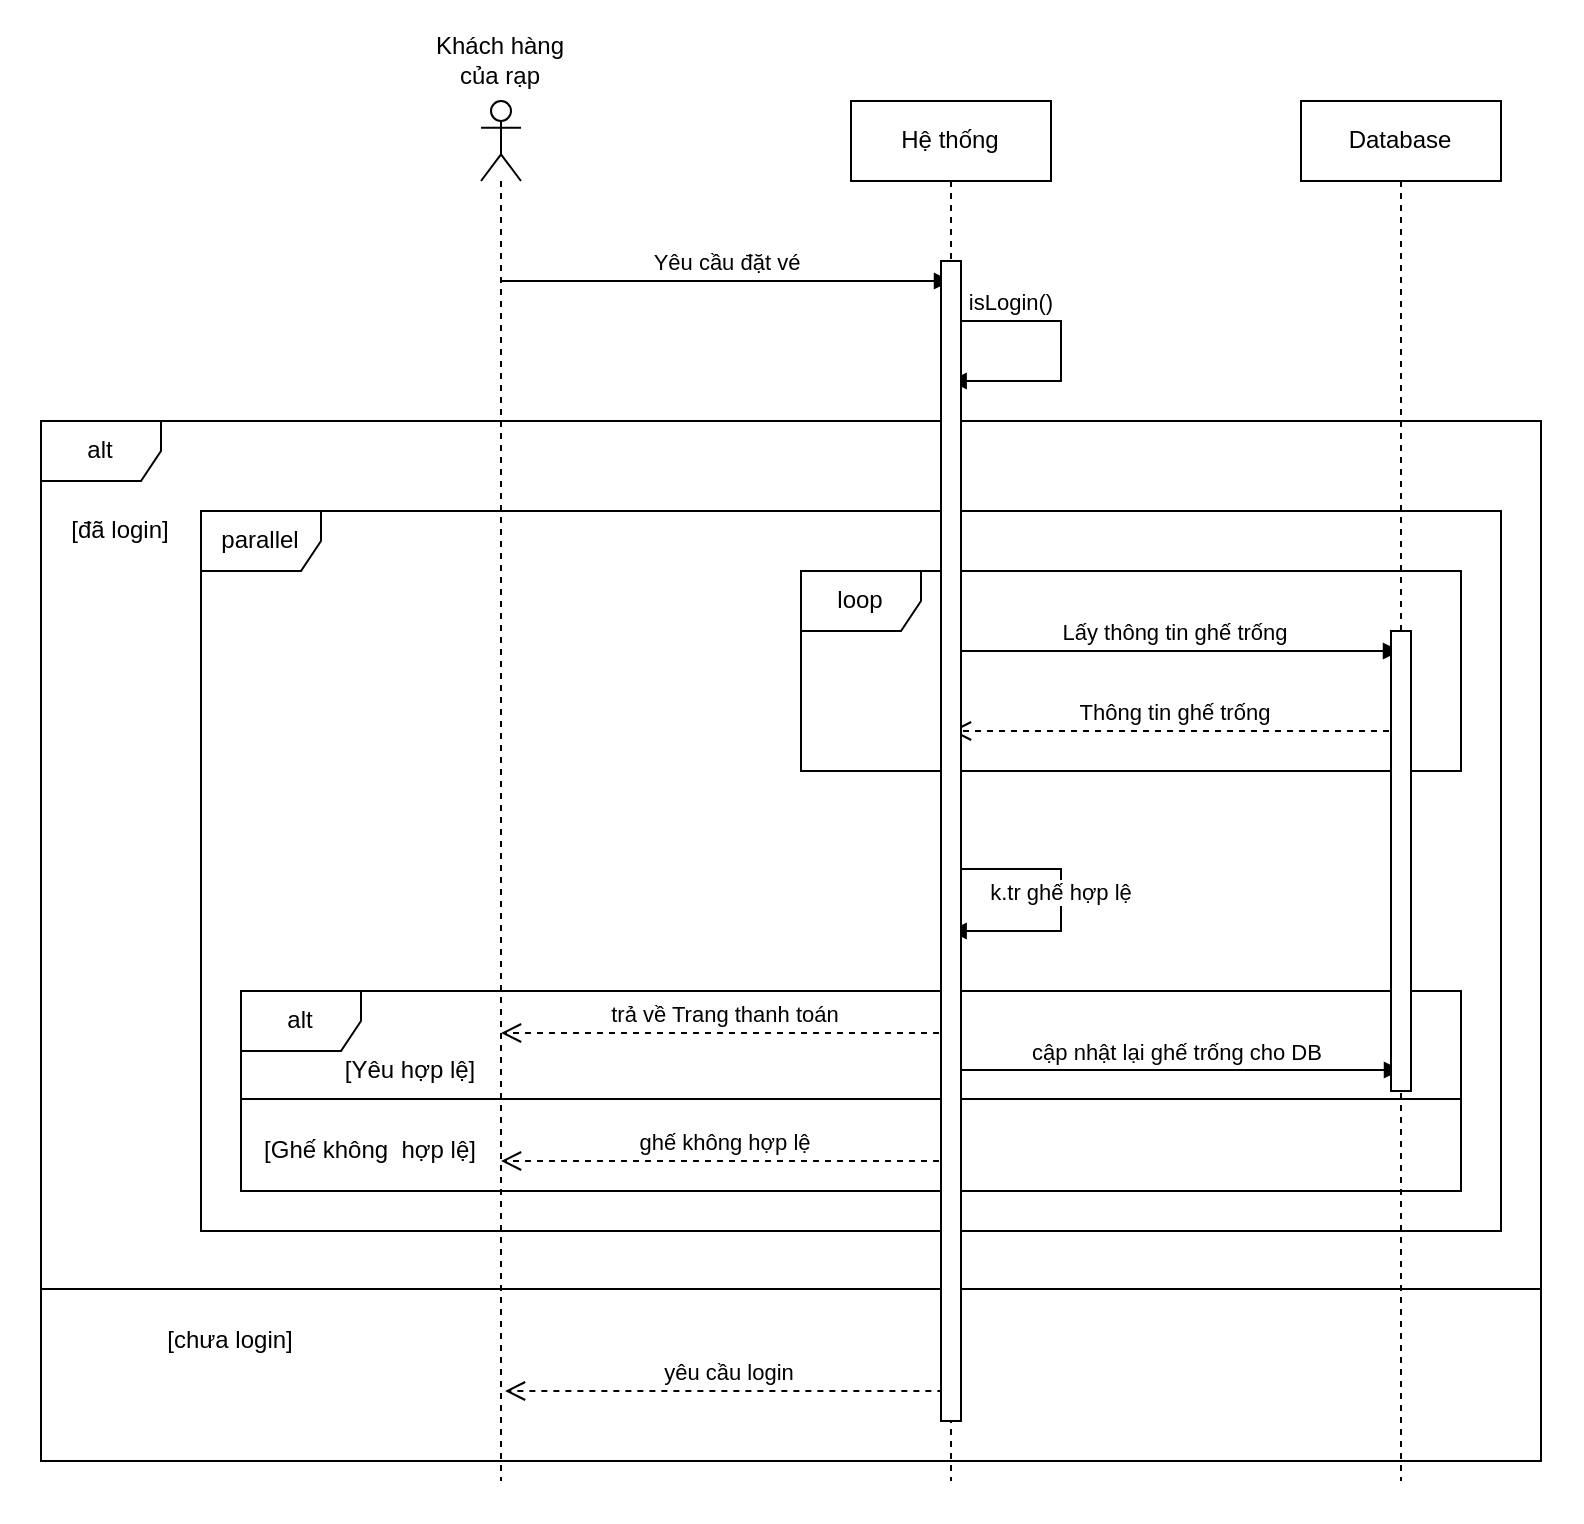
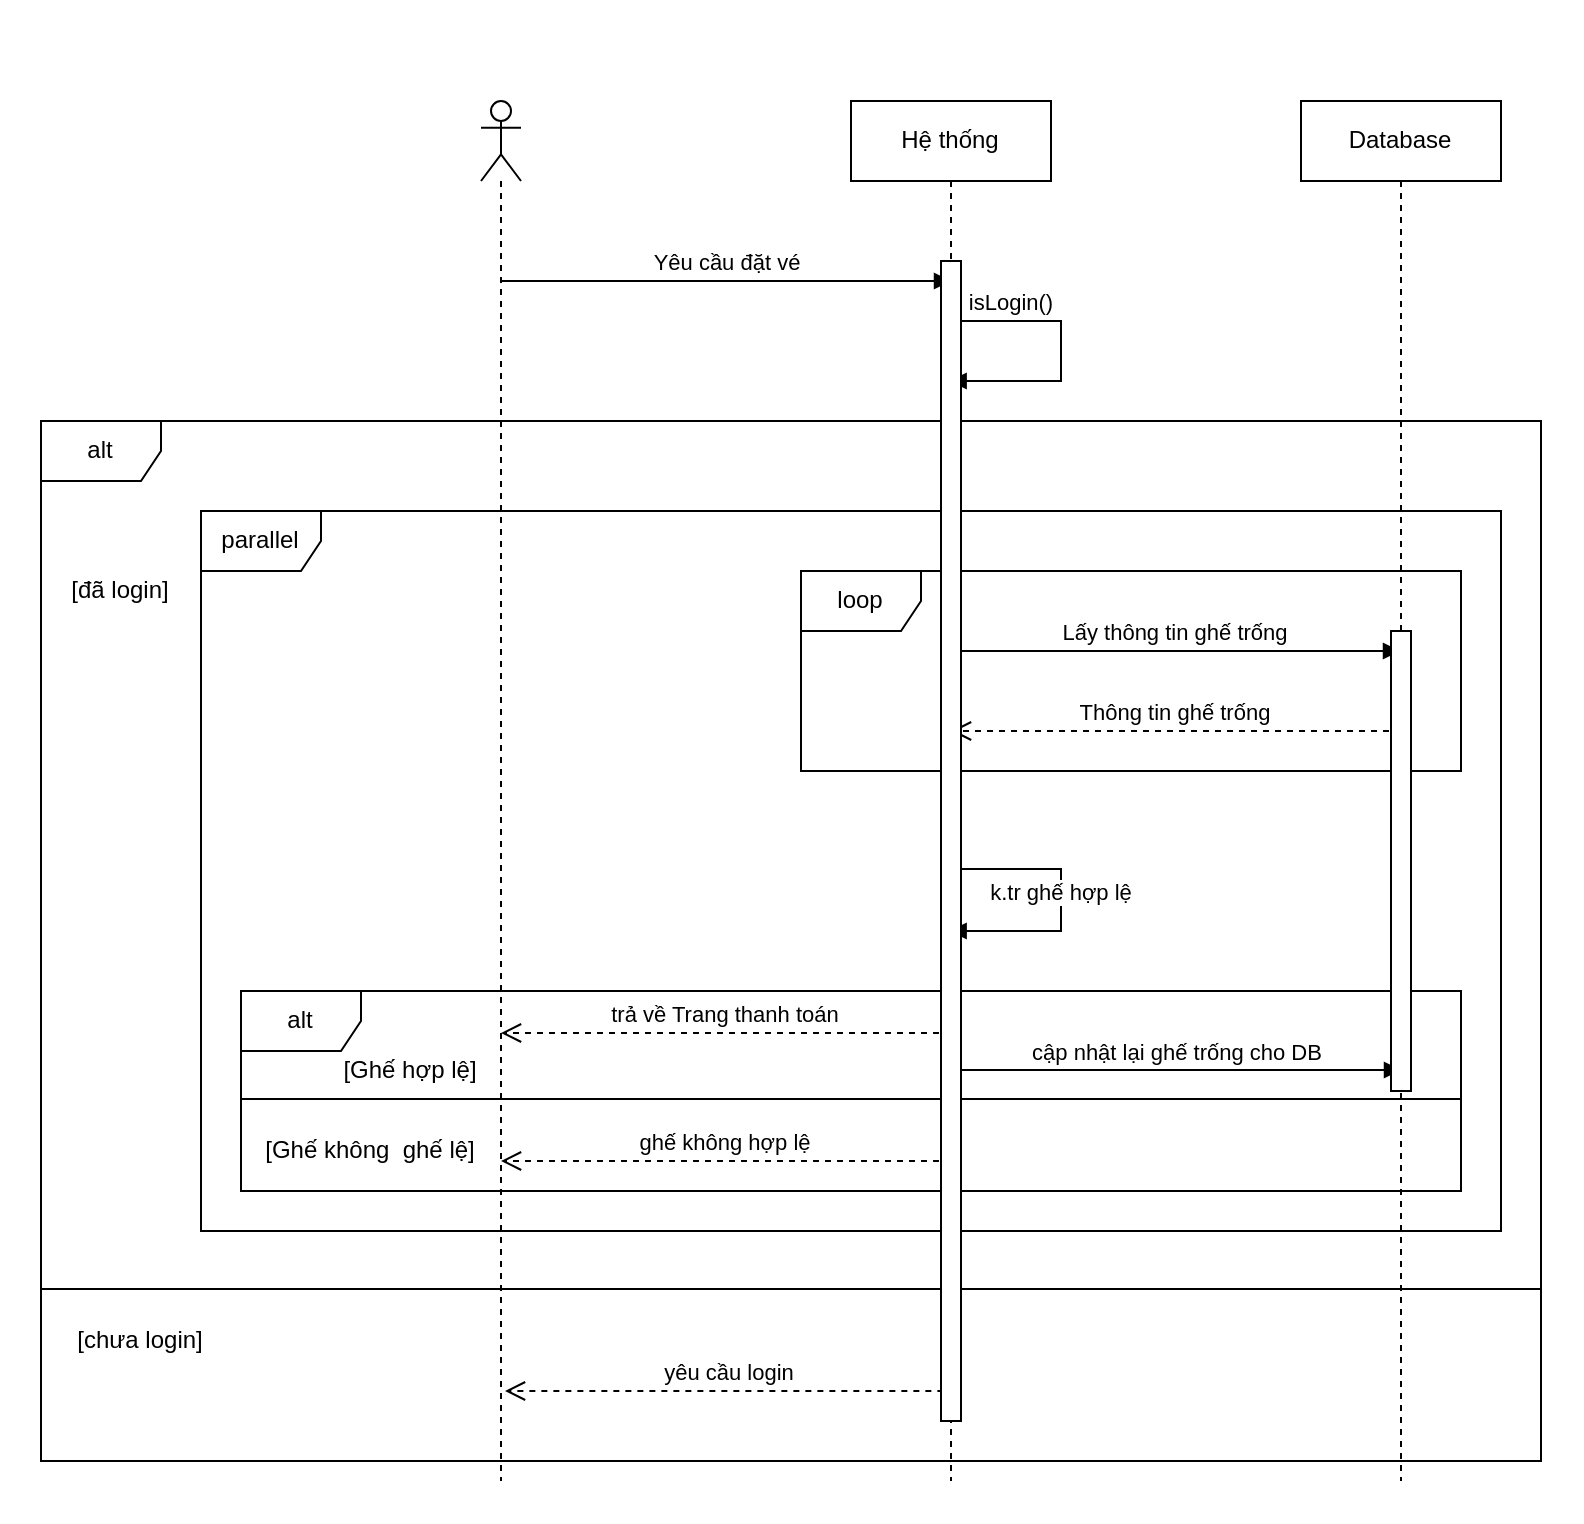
node "Khách hàng của rạp": removed
node "[đã login]": moved (121, 531) -> (121, 591)
node "[Yêu hợp lệ]": label "[Yêu hợp lệ]" -> "[Ghế hợp lệ]"
node "[Ghế không hợp lệ]": label "[Ghế không hợp lệ]" -> "[Ghế không ghế lệ]"
node "[chưa login]": moved (231, 1341) -> (141, 1341)
